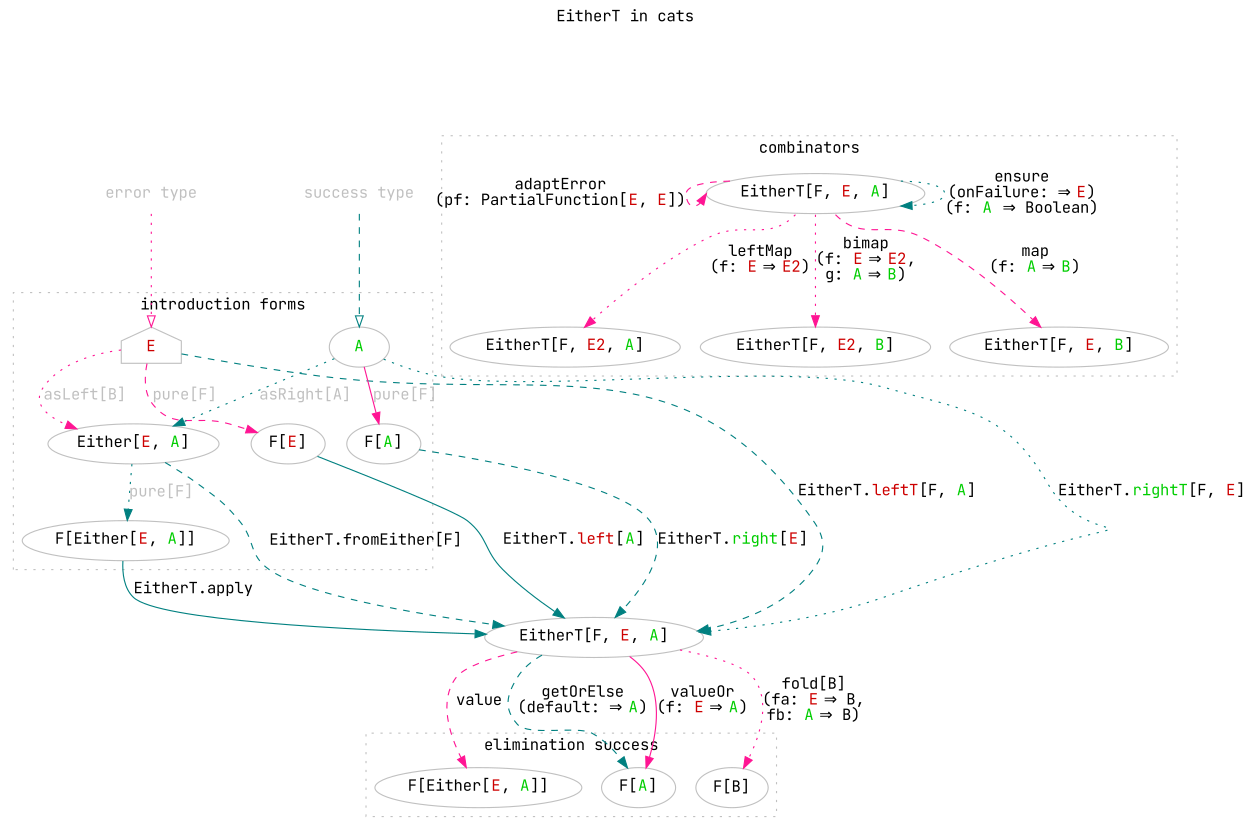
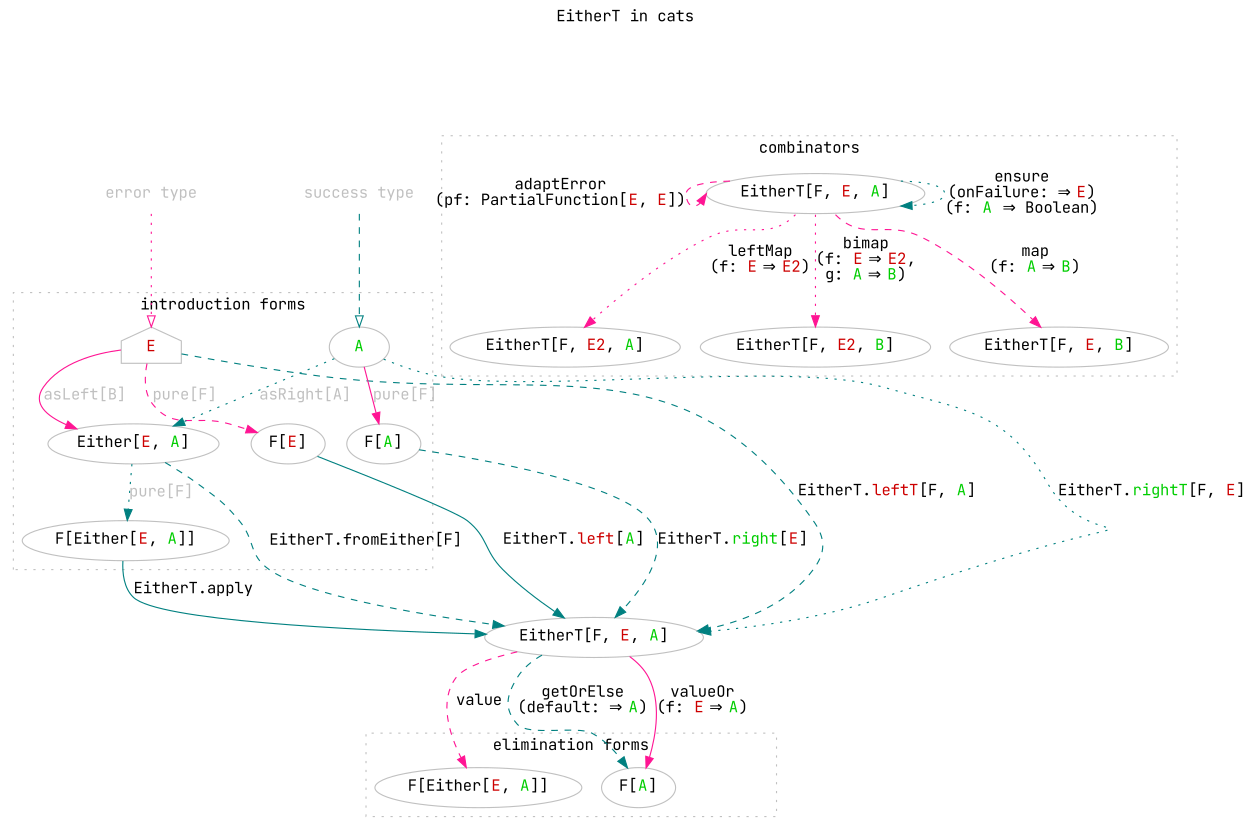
edge "E" -> "Either[": style dotted -> solid
cluster "elimination success": label "elimination success" -> "elimination forms"
node "F[B]": removed
